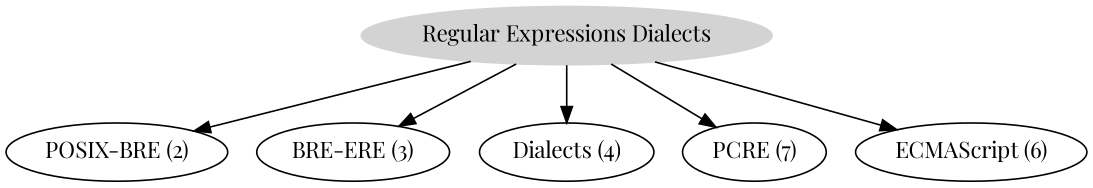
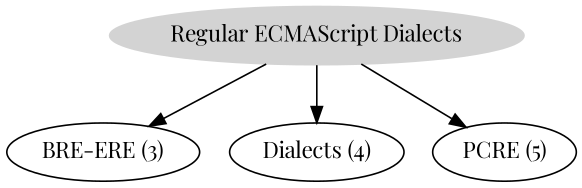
node "Regular Expressions Dialects": label "Regular Expressions Dialects" -> "Regular ECMAScript Dialects"
node "POSIX-BRE (2)": removed
node "PCRE (7)": label "PCRE (7)" -> "PCRE (5)"
node "ECMAScript (6)": removed
